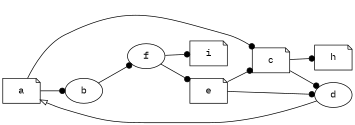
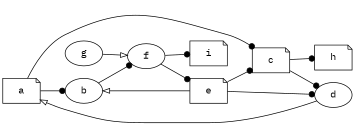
node "g": added
edge "e" -> "b": added
